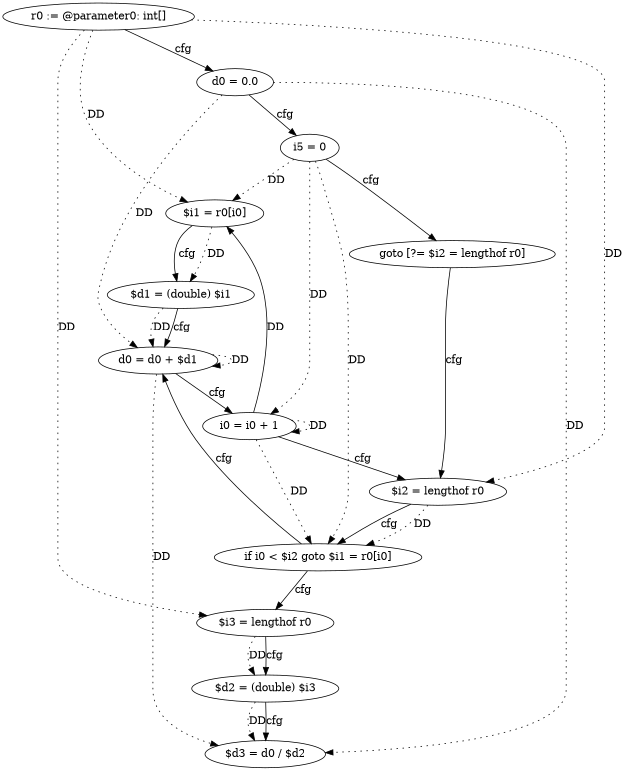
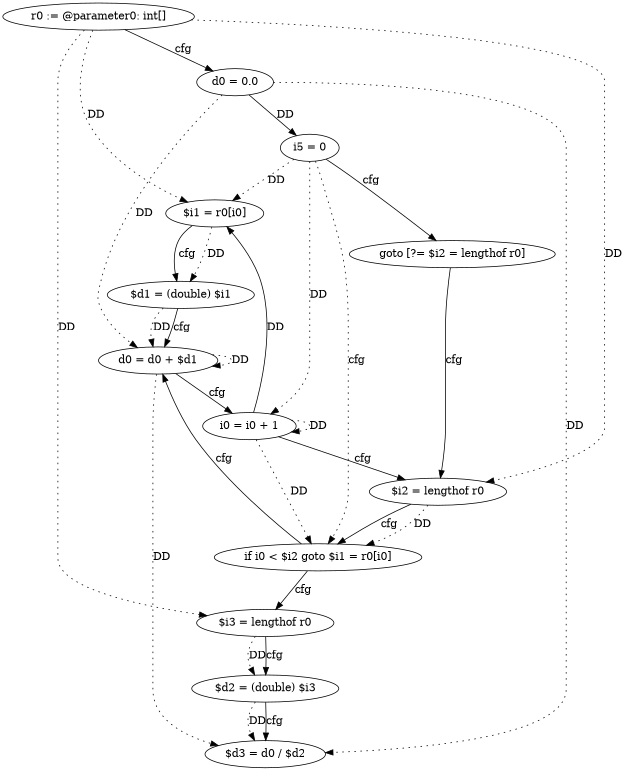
edge "d0 = 0.0" -> "i5 = 0": label "cfg" -> "DD"
edge "i5 = 0" -> "if i0 < $i2 goto $i1 = r0[i0]": label "DD" -> "cfg"
